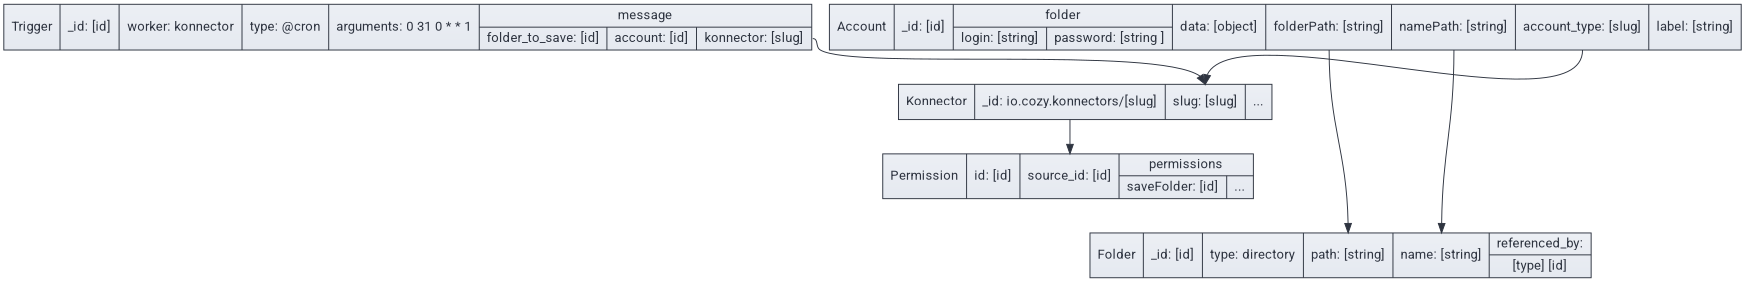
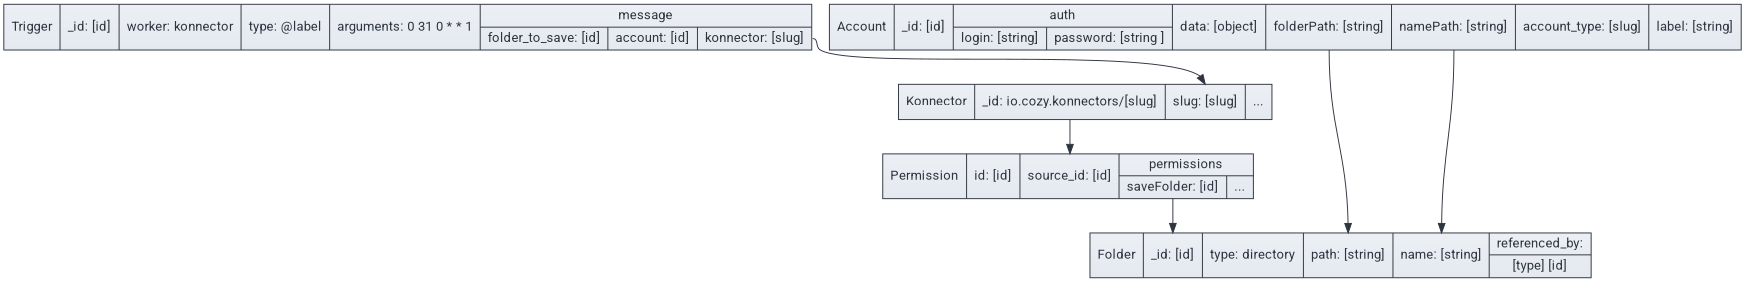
node "Account": text "folder" -> "auth"
node "Trigger": text "type: @cron" -> "type: @label"
edge "Account" -> "Konnector": removed
edge "Permission" -> "Folder": added
